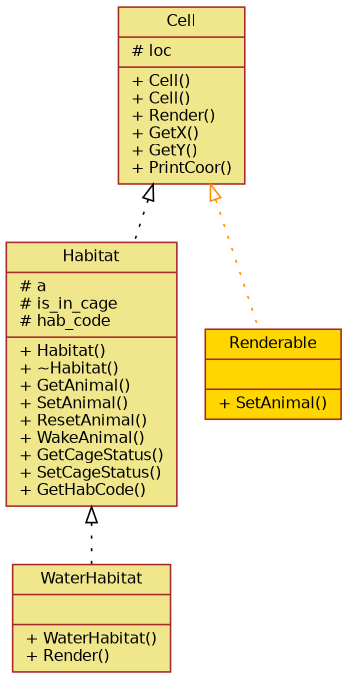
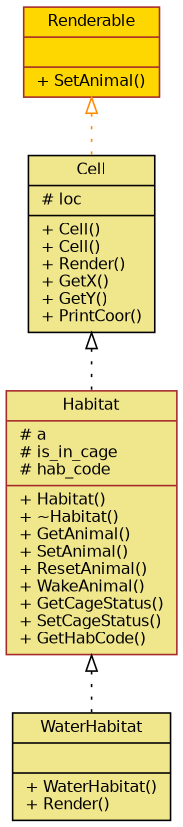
node "Cell": color brown -> black
edge "Renderable" -> "Cell": reversed
node "WaterHabitat": color brown -> black
